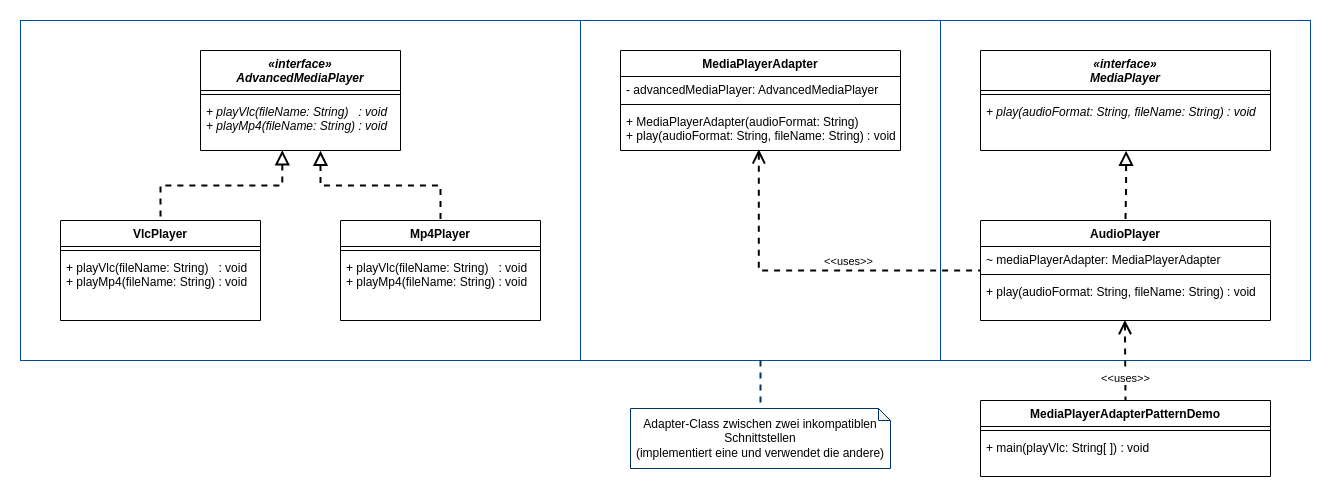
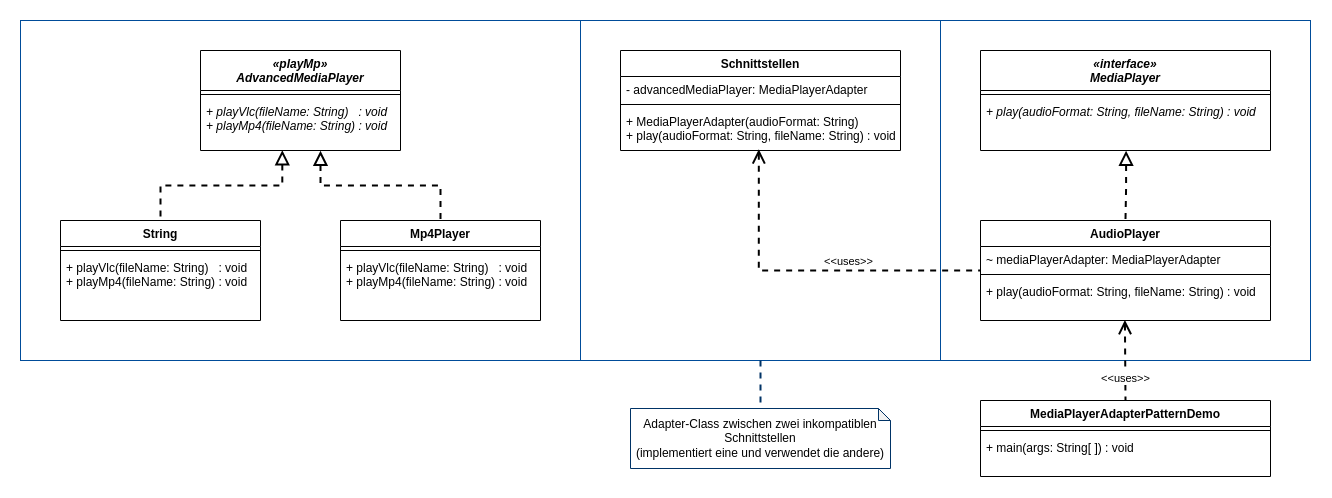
node "«interface» AdvancedMediaPlayer": label "«interface» AdvancedMediaPlayer" -> "«playMp» AdvancedMediaPlayer"
node "MediaPlayerAdapter": label "MediaPlayerAdapter" -> "Schnittstellen"
node "- advancedMediaPlayer: AdvancedMediaPlayer": label "- advancedMediaPlayer: AdvancedMediaPlayer" -> "- advancedMediaPlayer: MediaPlayerAdapter"
node "VlcPlayer": label "VlcPlayer" -> "String"
node "+ main(playVlc: String[ ]) : void": label "+ main(playVlc: String[ ]) : void" -> "+ main(args: String[ ]) : void"
